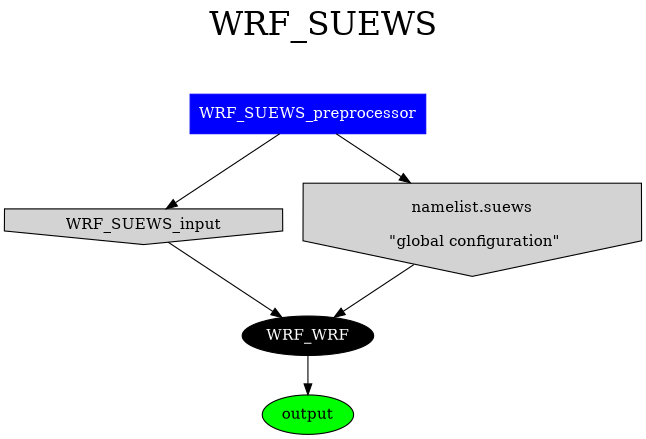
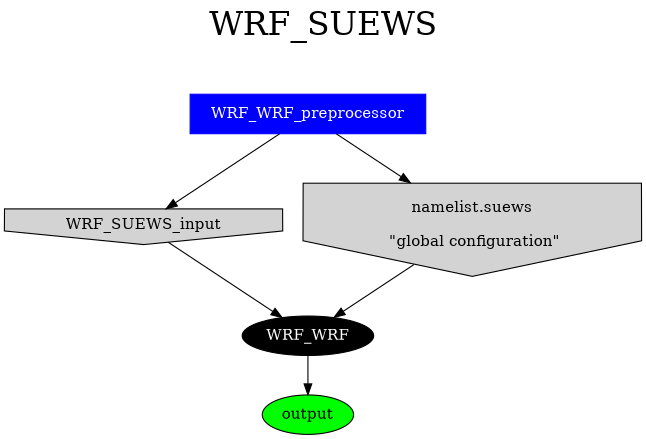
node "WRF_SUEWS_preprocessor": label "WRF_SUEWS_preprocessor" -> "WRF_WRF_preprocessor"
